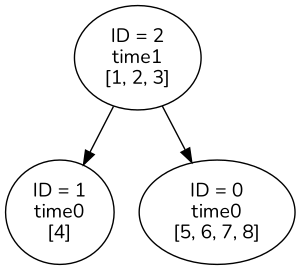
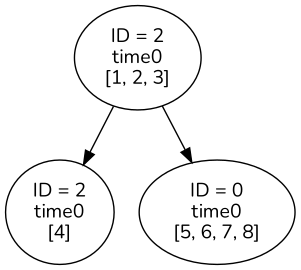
node "ID = 2 time1 [1, 2, 3]": label "ID = 2 time1 [1, 2, 3]" -> "ID = 2 time0 [1, 2, 3]"
node "ID = 1 time0 [4]": label "ID = 1 time0 [4]" -> "ID = 2 time0 [4]"
